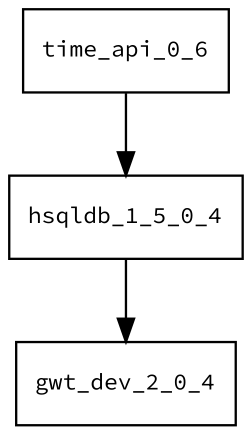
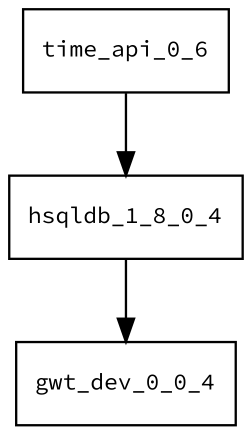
node "hsqldb_1_5_0_4": label "hsqldb_1_5_0_4" -> "hsqldb_1_8_0_4"
node "gwt_dev_2_0_4": label "gwt_dev_2_0_4" -> "gwt_dev_0_0_4"
